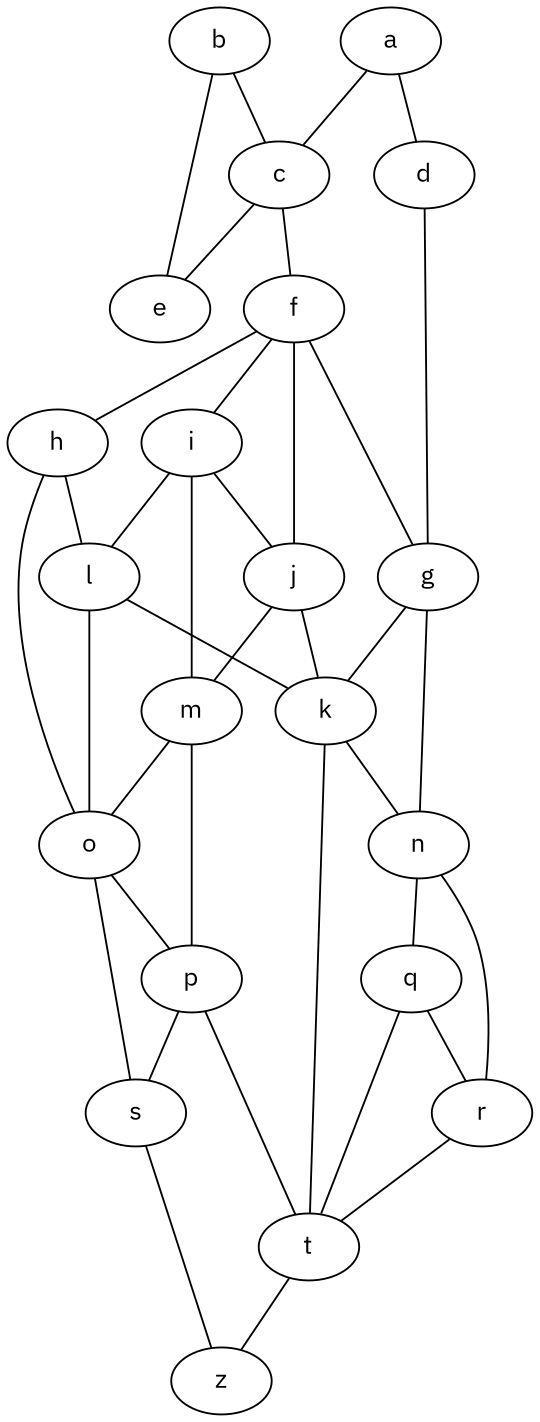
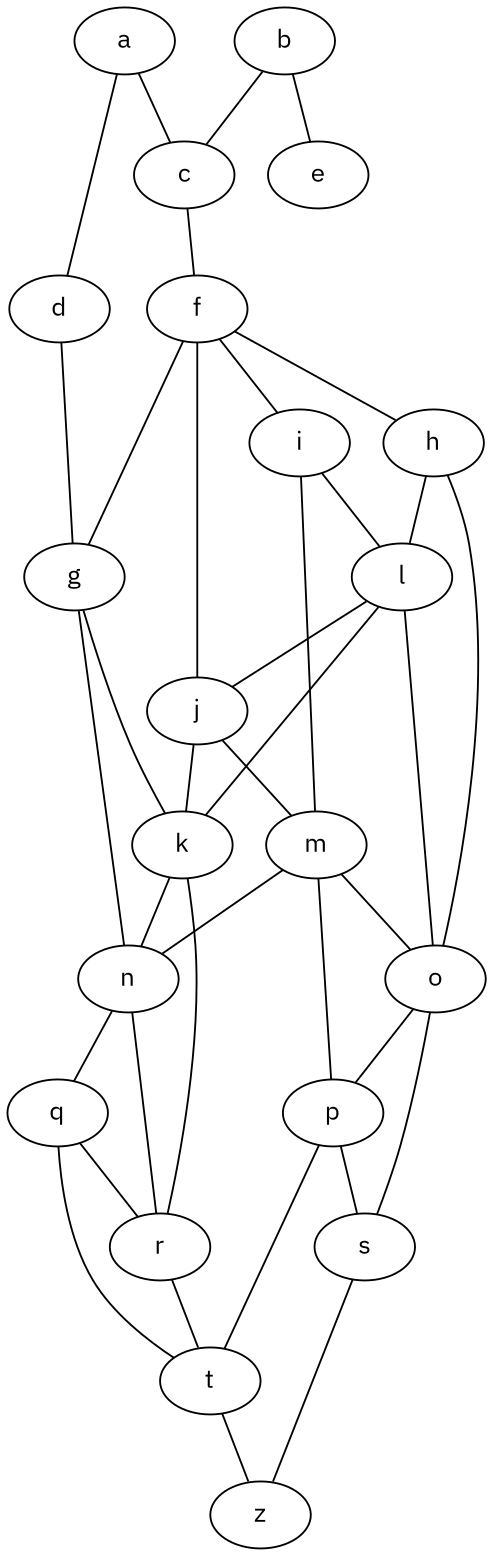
edge "c" -- "e": removed
edge "i" -- "j": now "l" -- "j"
edge "m" -- "n": added
edge "k" -- "t": now "k" -- "r"
